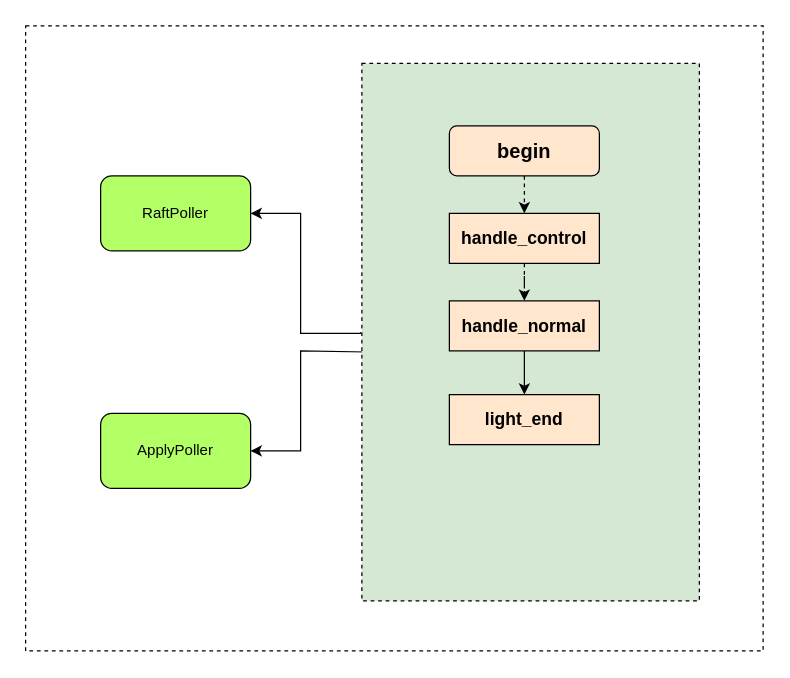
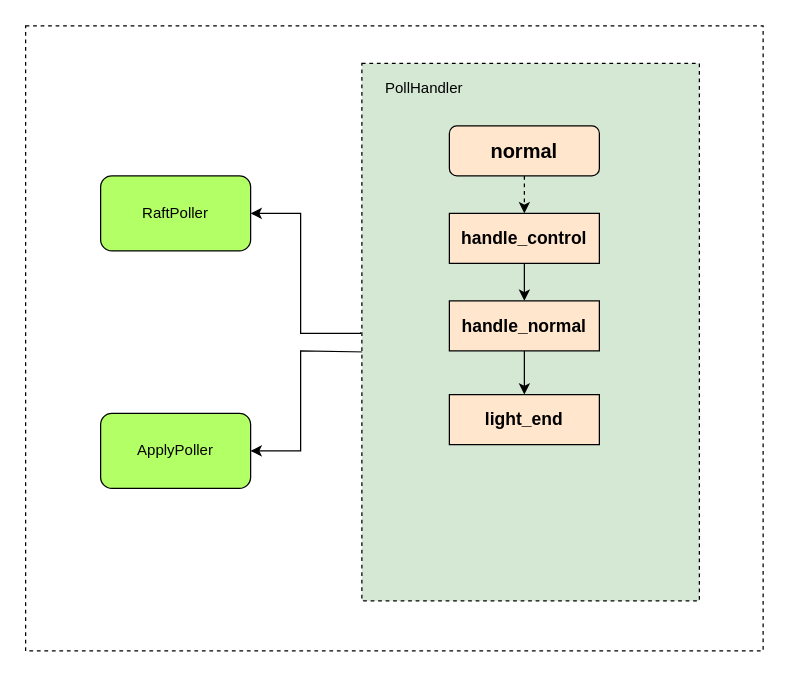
node "PollHandler": added
node "begin": label "begin" -> "normal"
edge "handle_control" -> "handle_normal": style dashed -> solid
